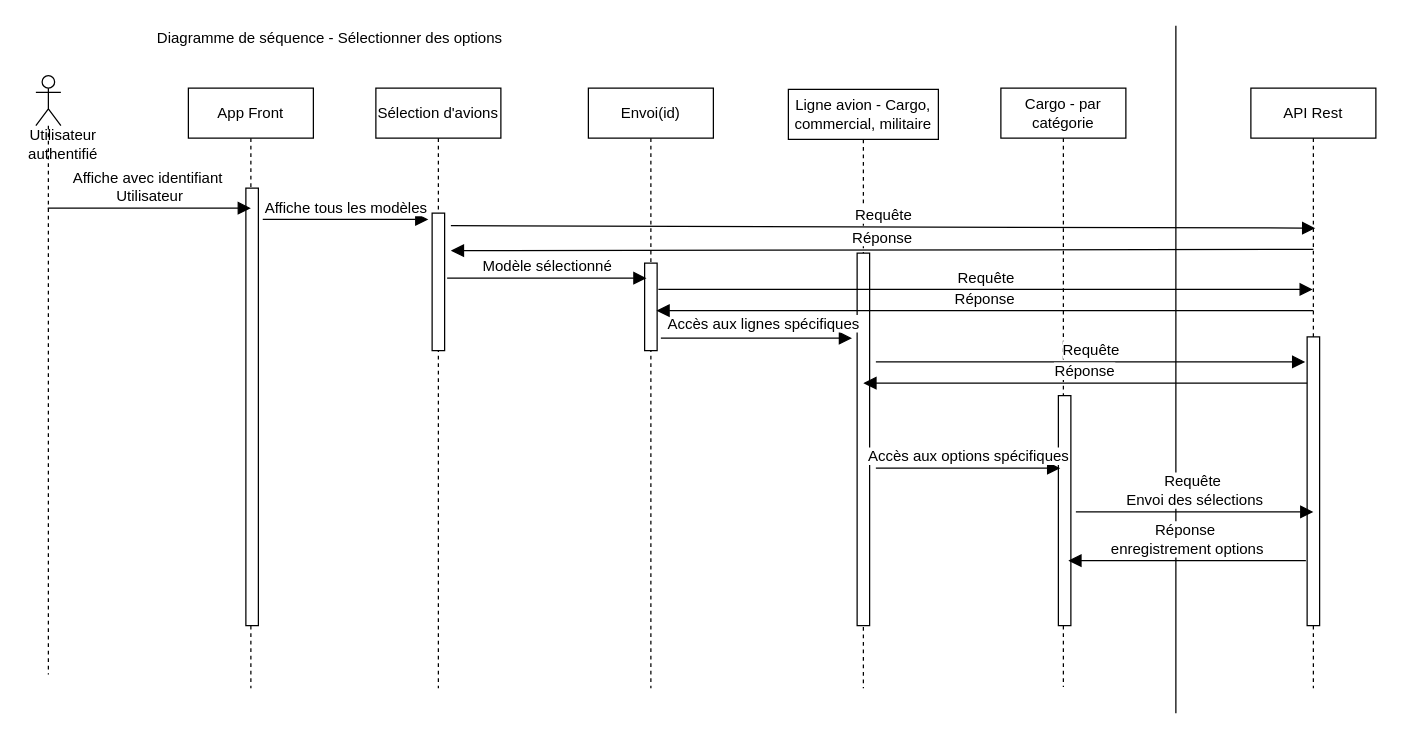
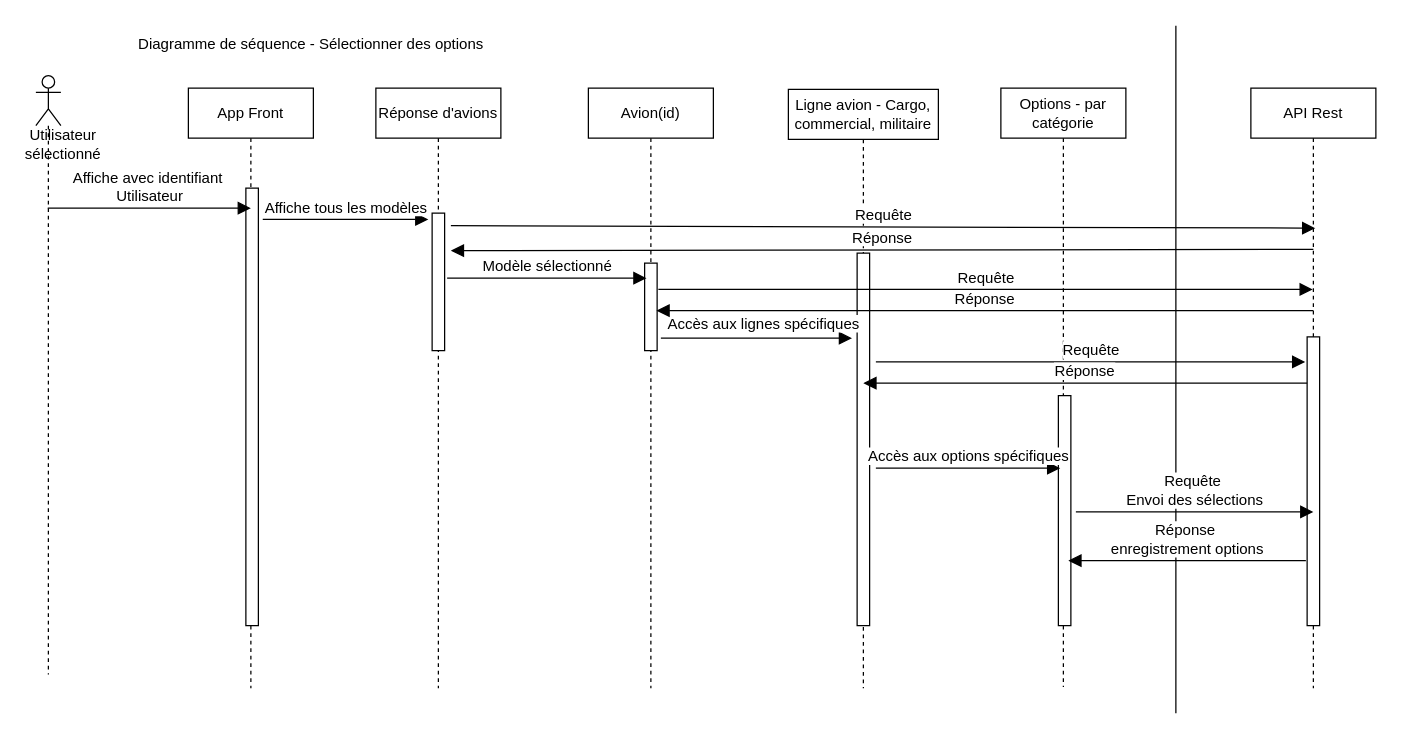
node "Diagramme de séquence - Sélectionner des options": moved (332, 38) -> (313, 44)
node "Sélection d'avions": label "Sélection d'avions" -> "Réponse d'avions"
node "Envoi(id)": label "Envoi(id)" -> "Avion(id)"
node "Cargo - par catégorie": label "Cargo - par catégorie" -> "Options - par catégorie"
node "Utilisateur authentifié": label "Utilisateur authentifié" -> "Utilisateur sélectionné"
